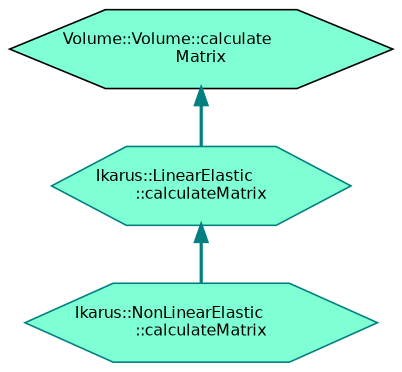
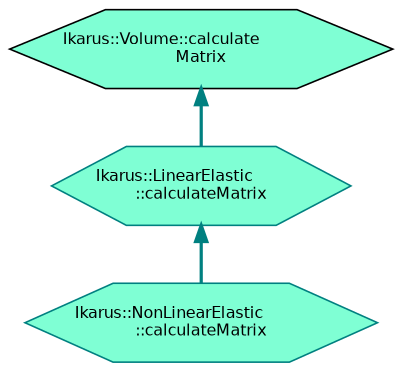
node "Volume::Volume::calculate Matrix": label "Volume::Volume::calculate Matrix" -> "Ikarus::Volume::calculate Matrix"
